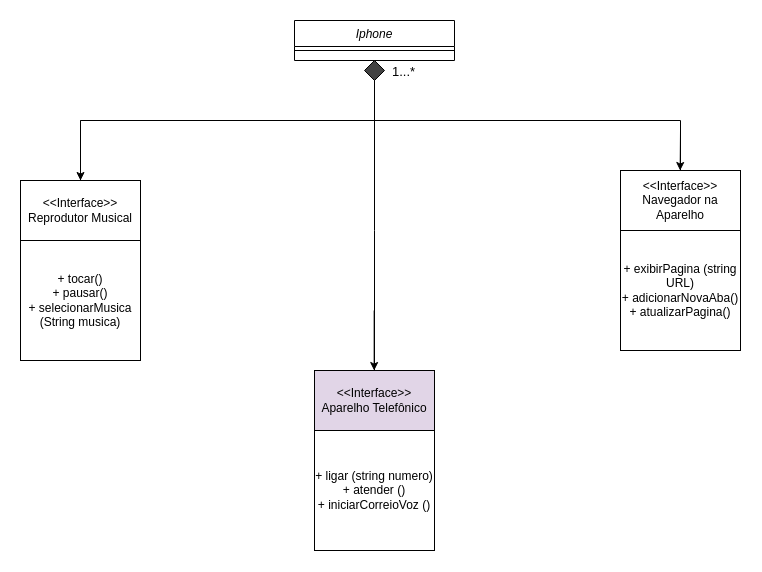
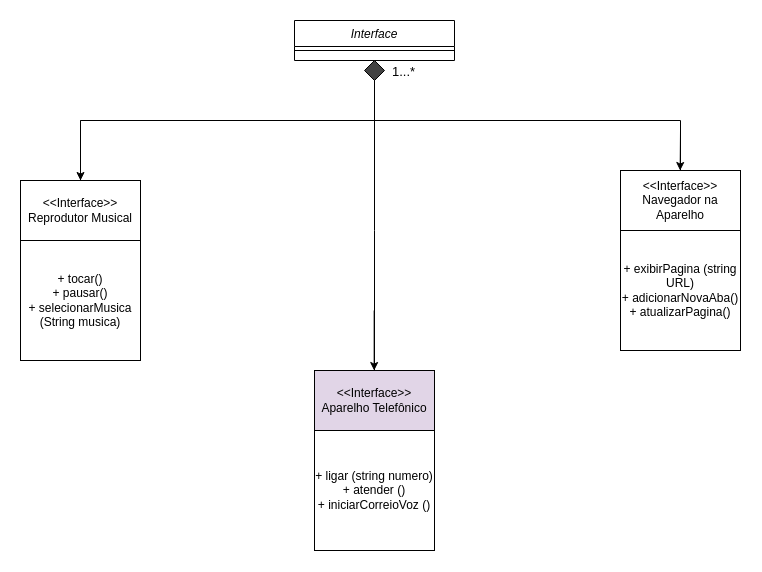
node "Iphone": label "Iphone" -> "Interface"
